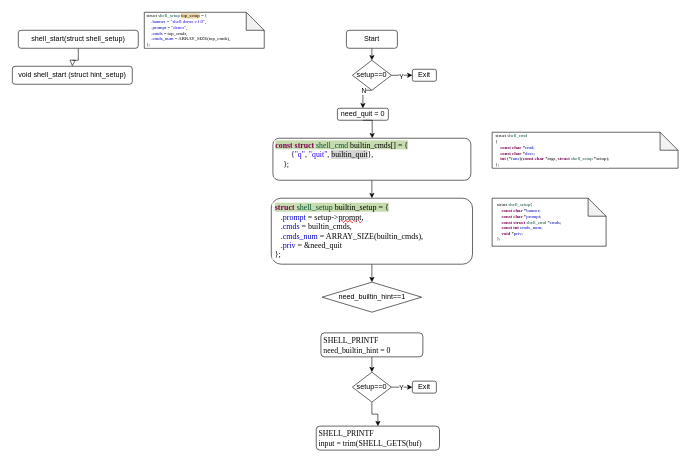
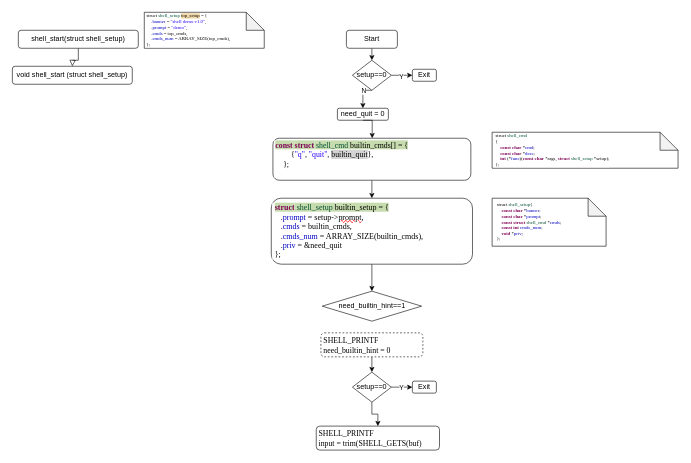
node "void shell_start (struct hint_setup)": label "void shell_start (struct hint_setup)" -> "void shell_start (struct shell_setup)"
node "need_builtin_hint==1": moved (372, 297) -> (372, 306)
node "SHELL_PRINTF need_builtin_hint = 0": style solid -> dashed
